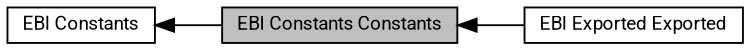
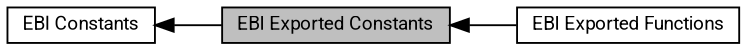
node "EBI Constants Constants": label "EBI Constants Constants" -> "EBI Exported Constants"
node "EBI Exported Exported": label "EBI Exported Exported" -> "EBI Exported Functions"
